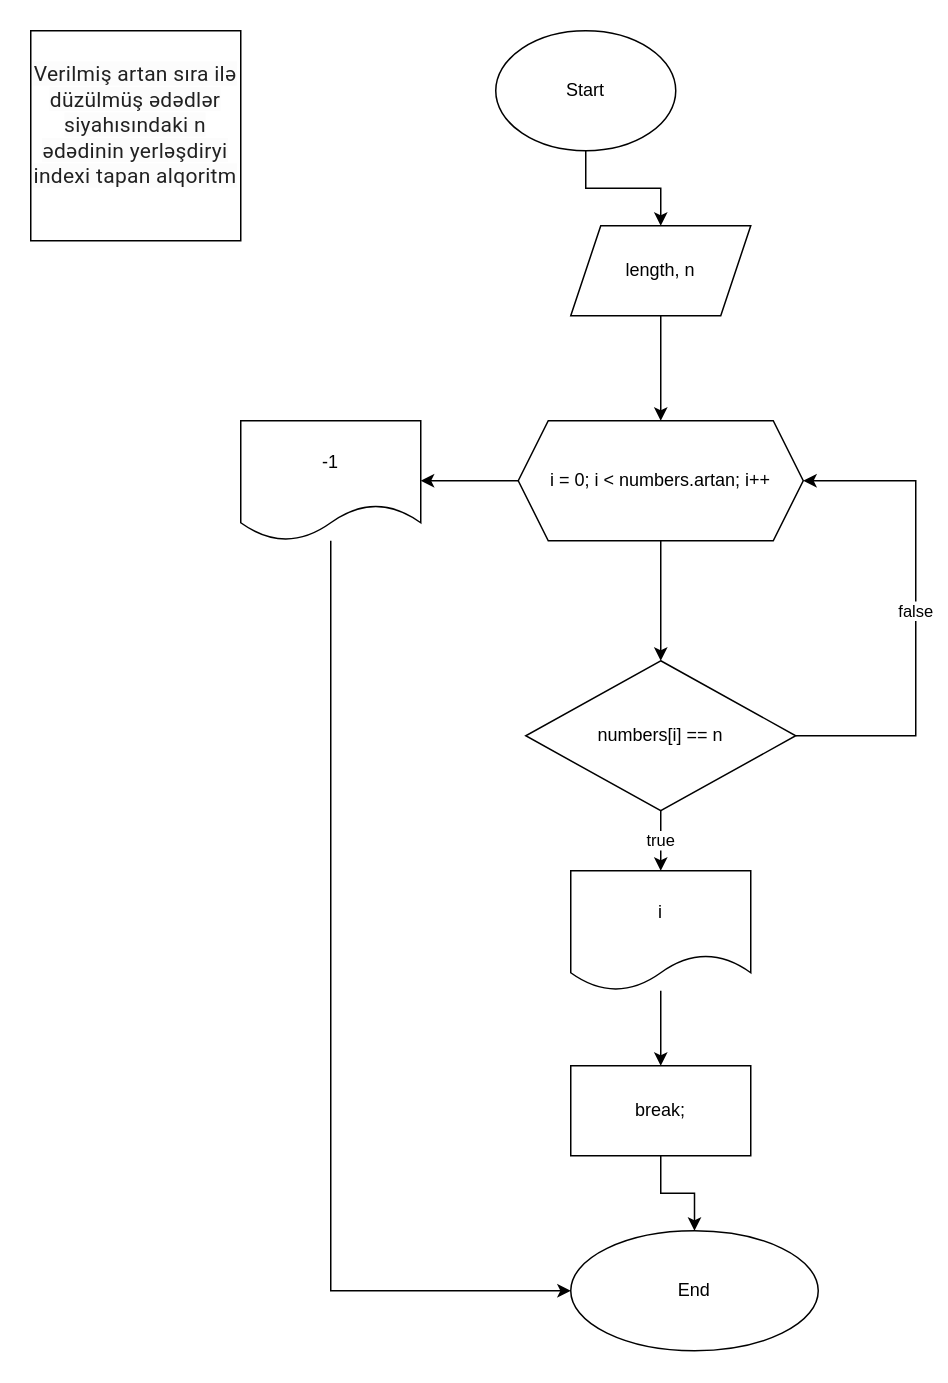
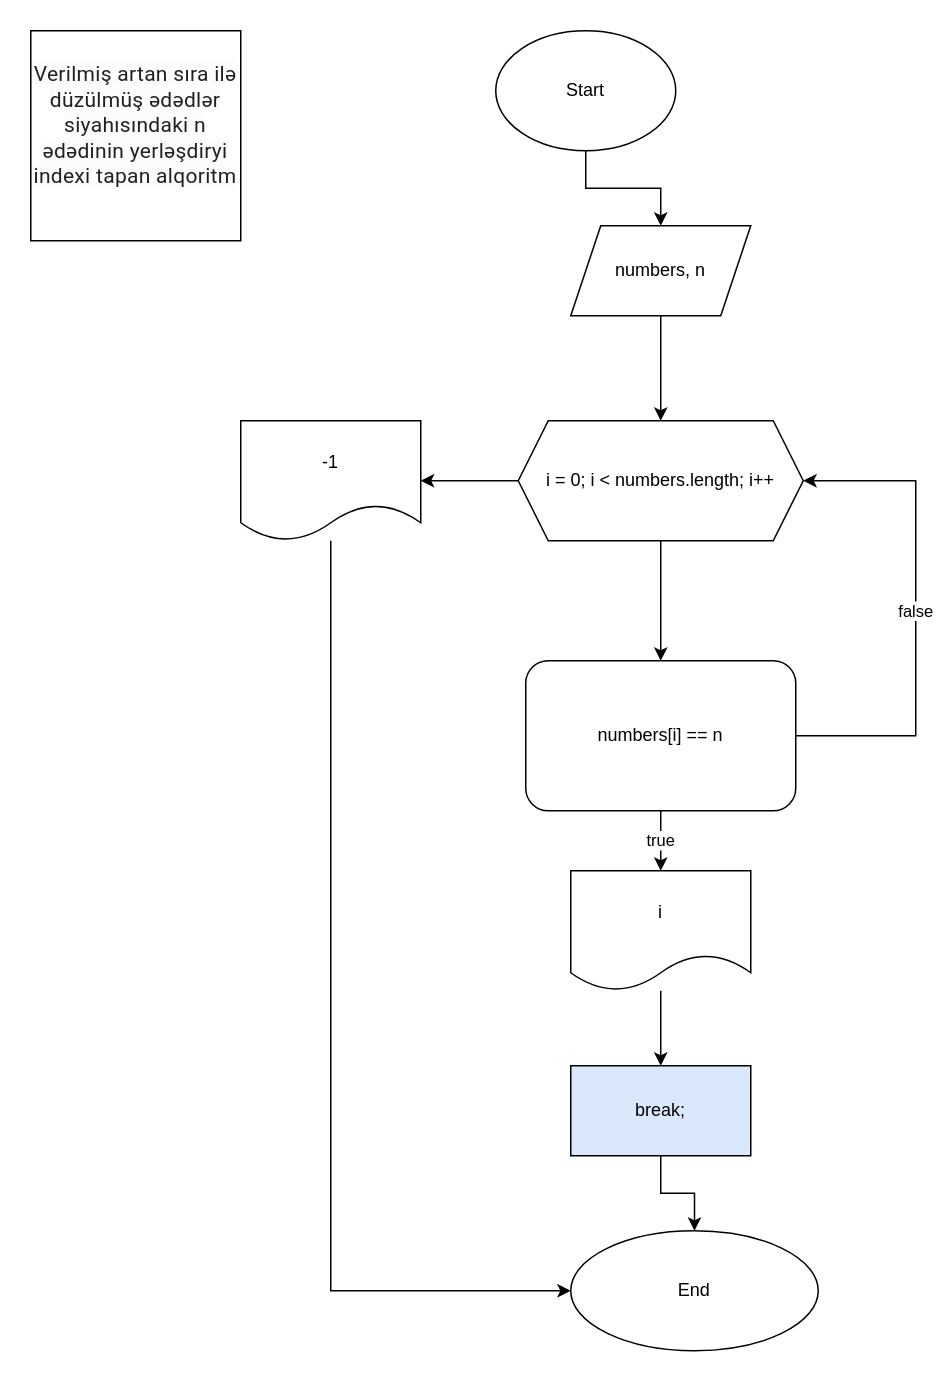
node "length, n": label "length, n" -> "numbers, n"
node "i = 0; i < numbers.artan; i++": label "i = 0; i < numbers.artan; i++" -> "i = 0; i < numbers.length; i++"
node "numbers[i] == n": shape diamond -> rounded rectangle
node "break;": fillcolor #ffffff -> #dae8fc
